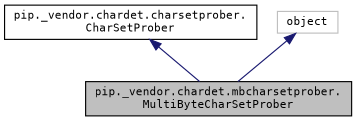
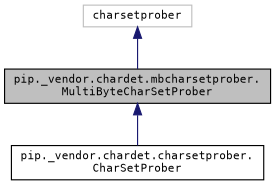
node "object": label "object" -> "charsetprober"
edge "pip._vendor.chardet.mbcharsetprober. MultiByteCharSetProber" -> "pip._vendor.chardet.charsetprober. CharSetProber": reversed
